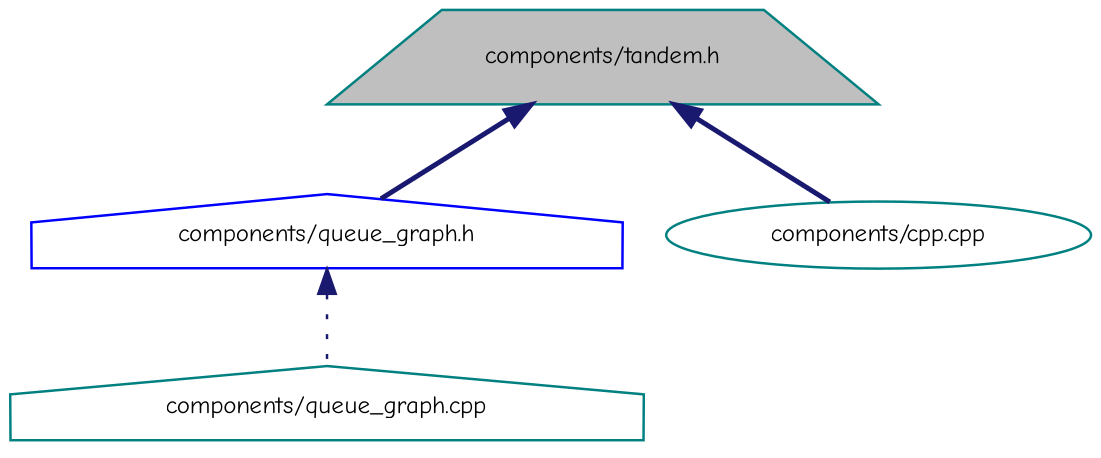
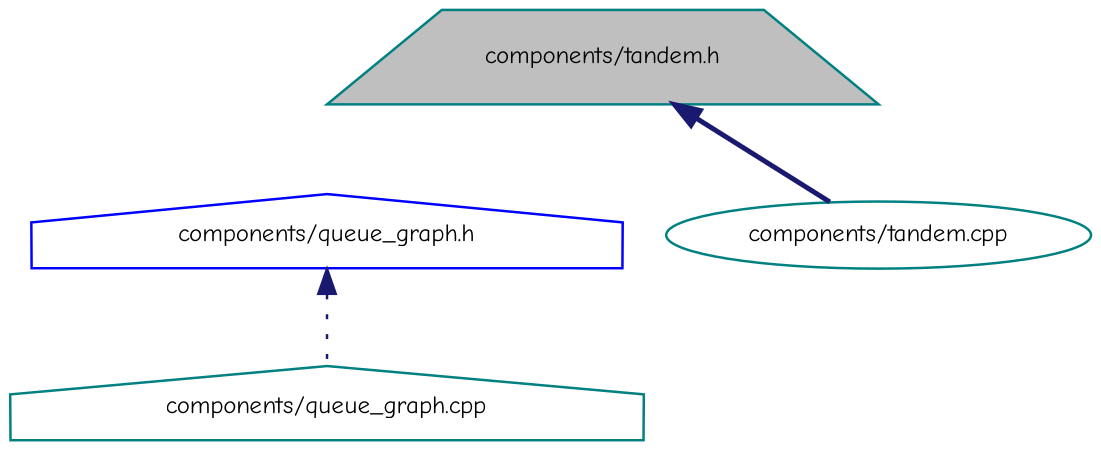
edge "components/queue_graph.h" -> "components/tandem.h": removed
node "components/cpp.cpp": label "components/cpp.cpp" -> "components/tandem.cpp"
